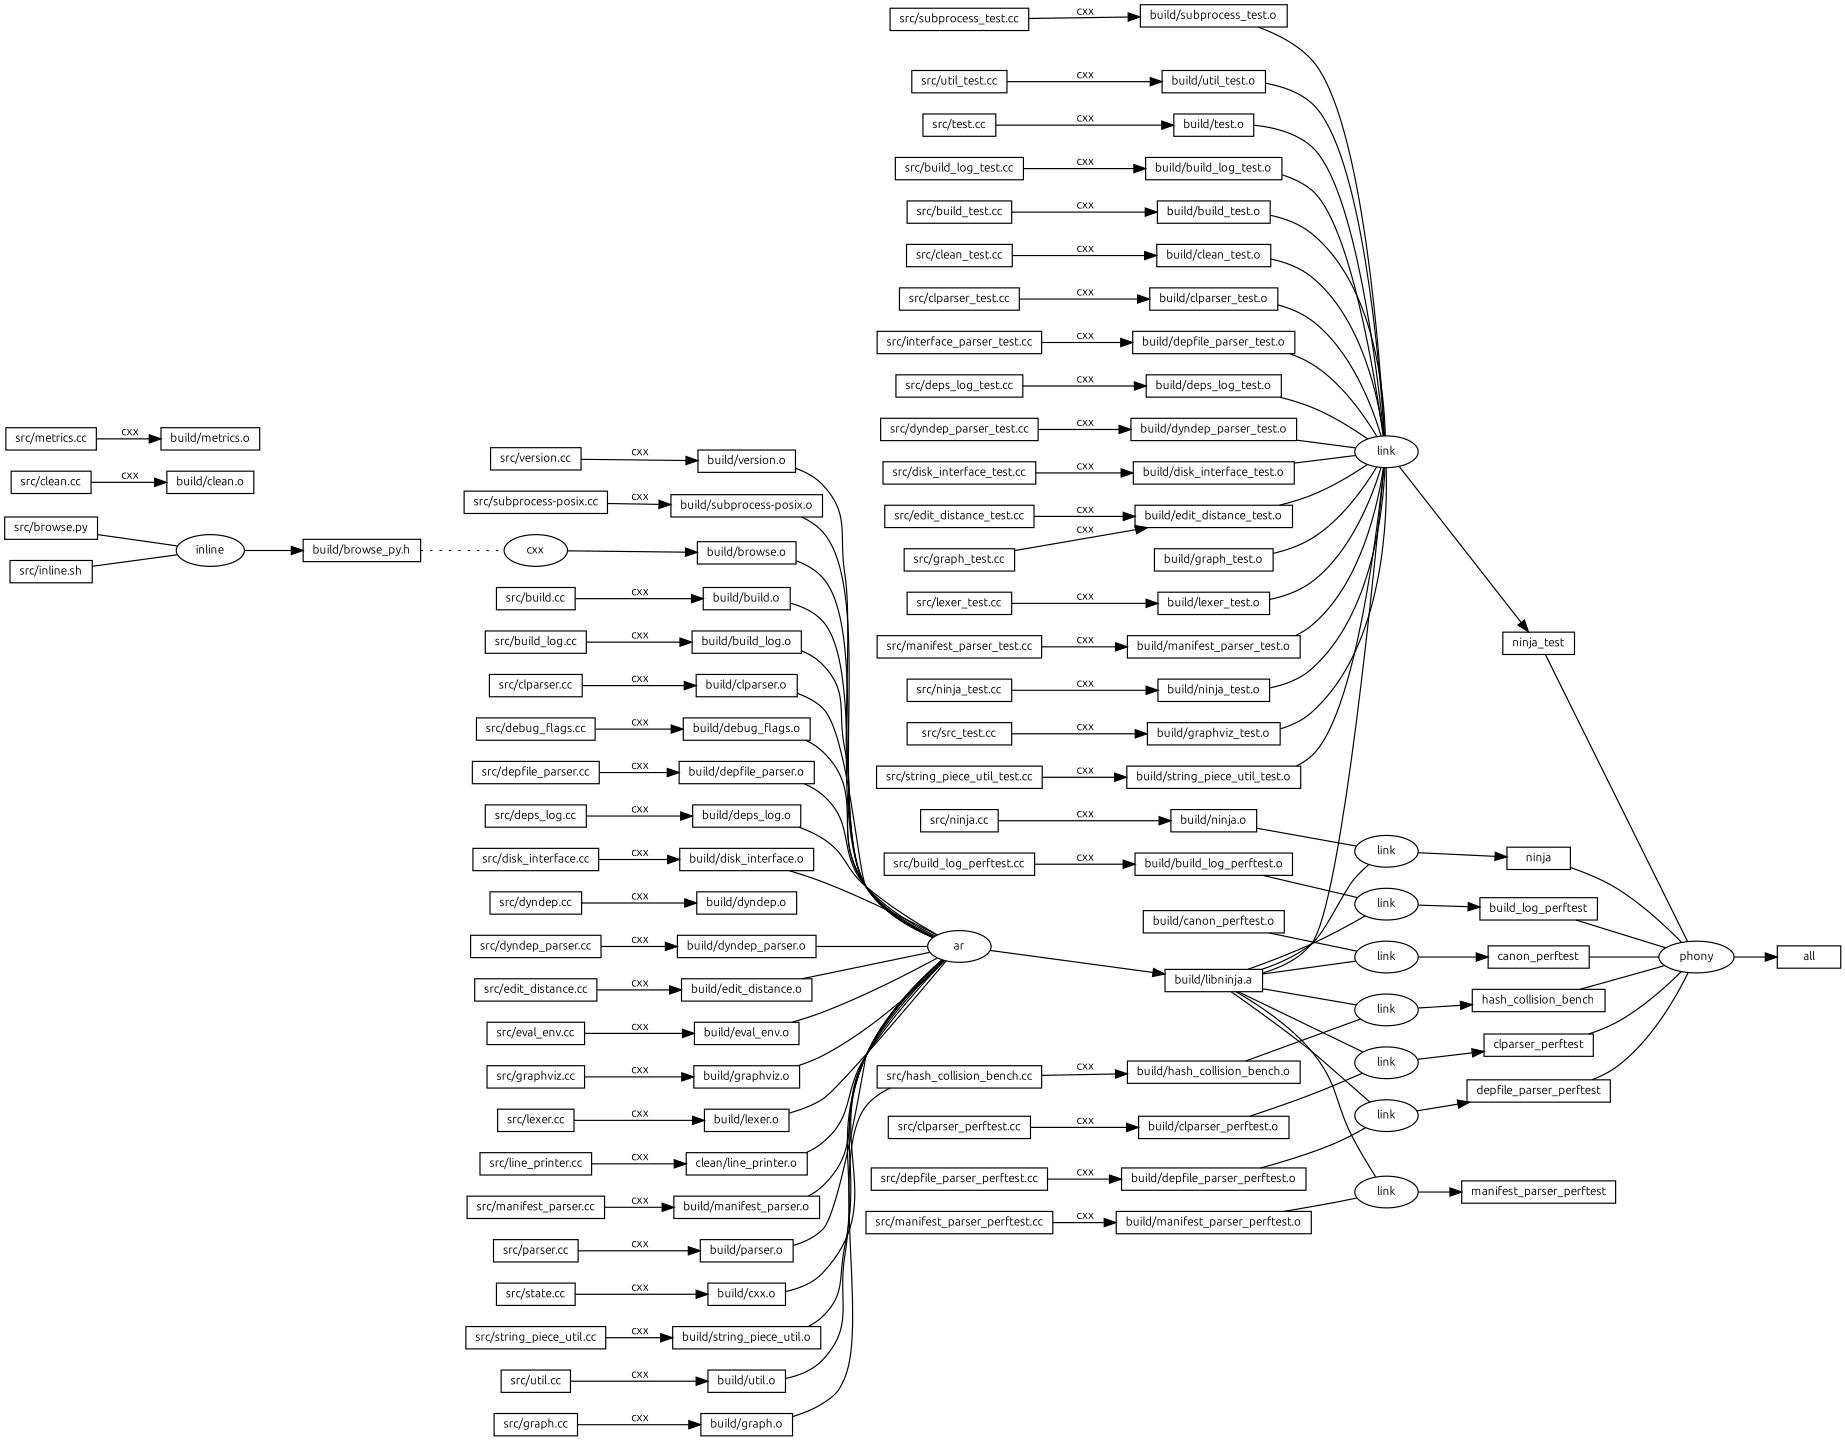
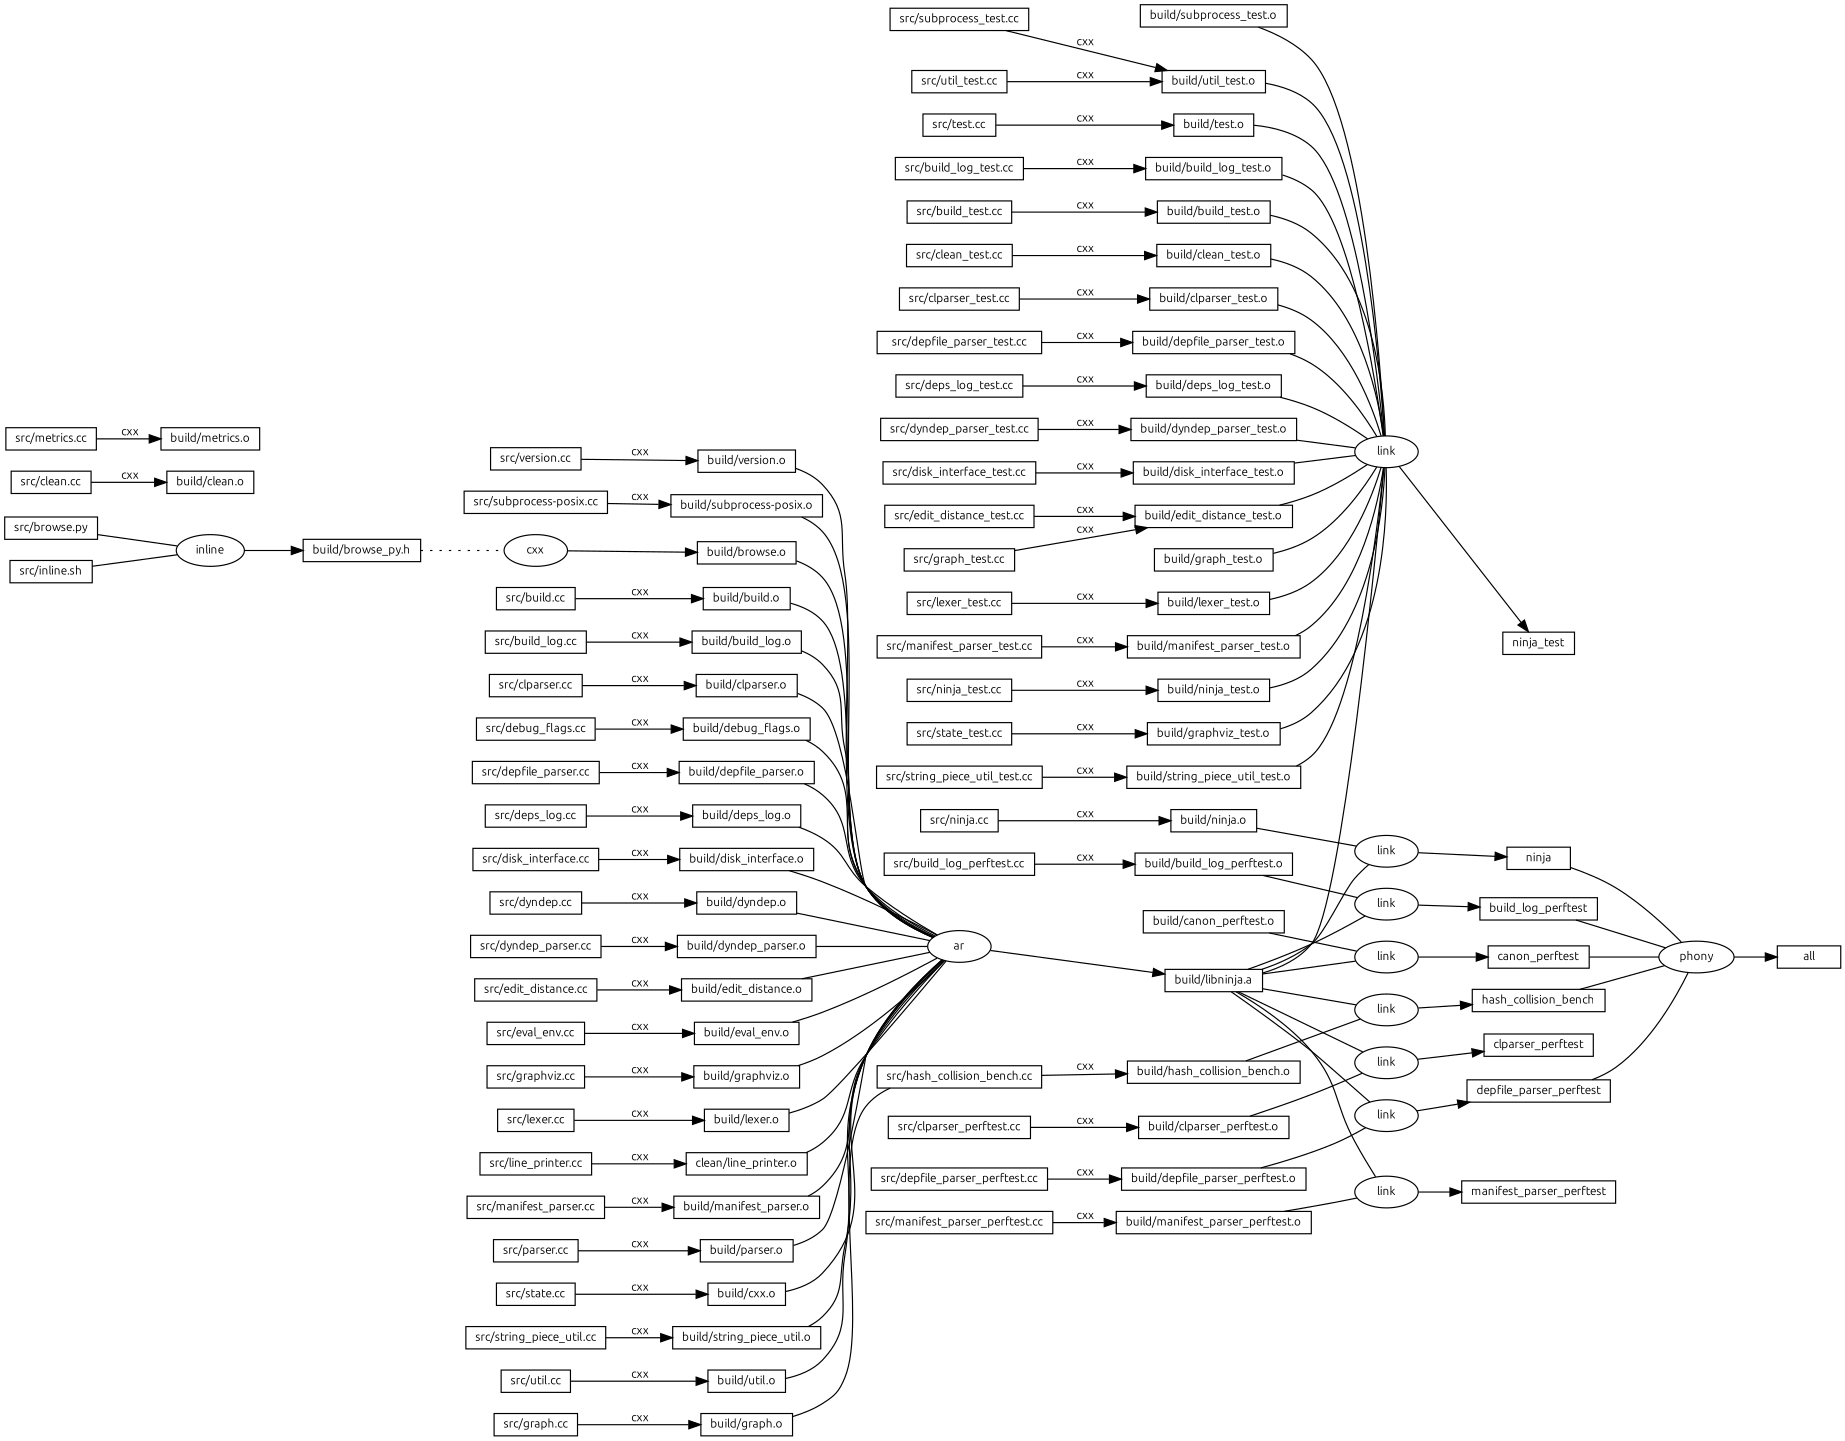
edge "src/subprocess_test.cc" -> "build/subprocess_test.o": now "src/subprocess_test.cc" -> "build/util_test.o"
node "src/interface_parser_test.cc": label "src/interface_parser_test.cc" -> "src/depfile_parser_test.cc"
node "src/src_test.cc": label "src/src_test.cc" -> "src/state_test.cc"
edge "ninja_test" -- "phony": removed
edge "build/dyndep.o" -- "ar": added
edge "phony" -- "clparser_perftest": removed
